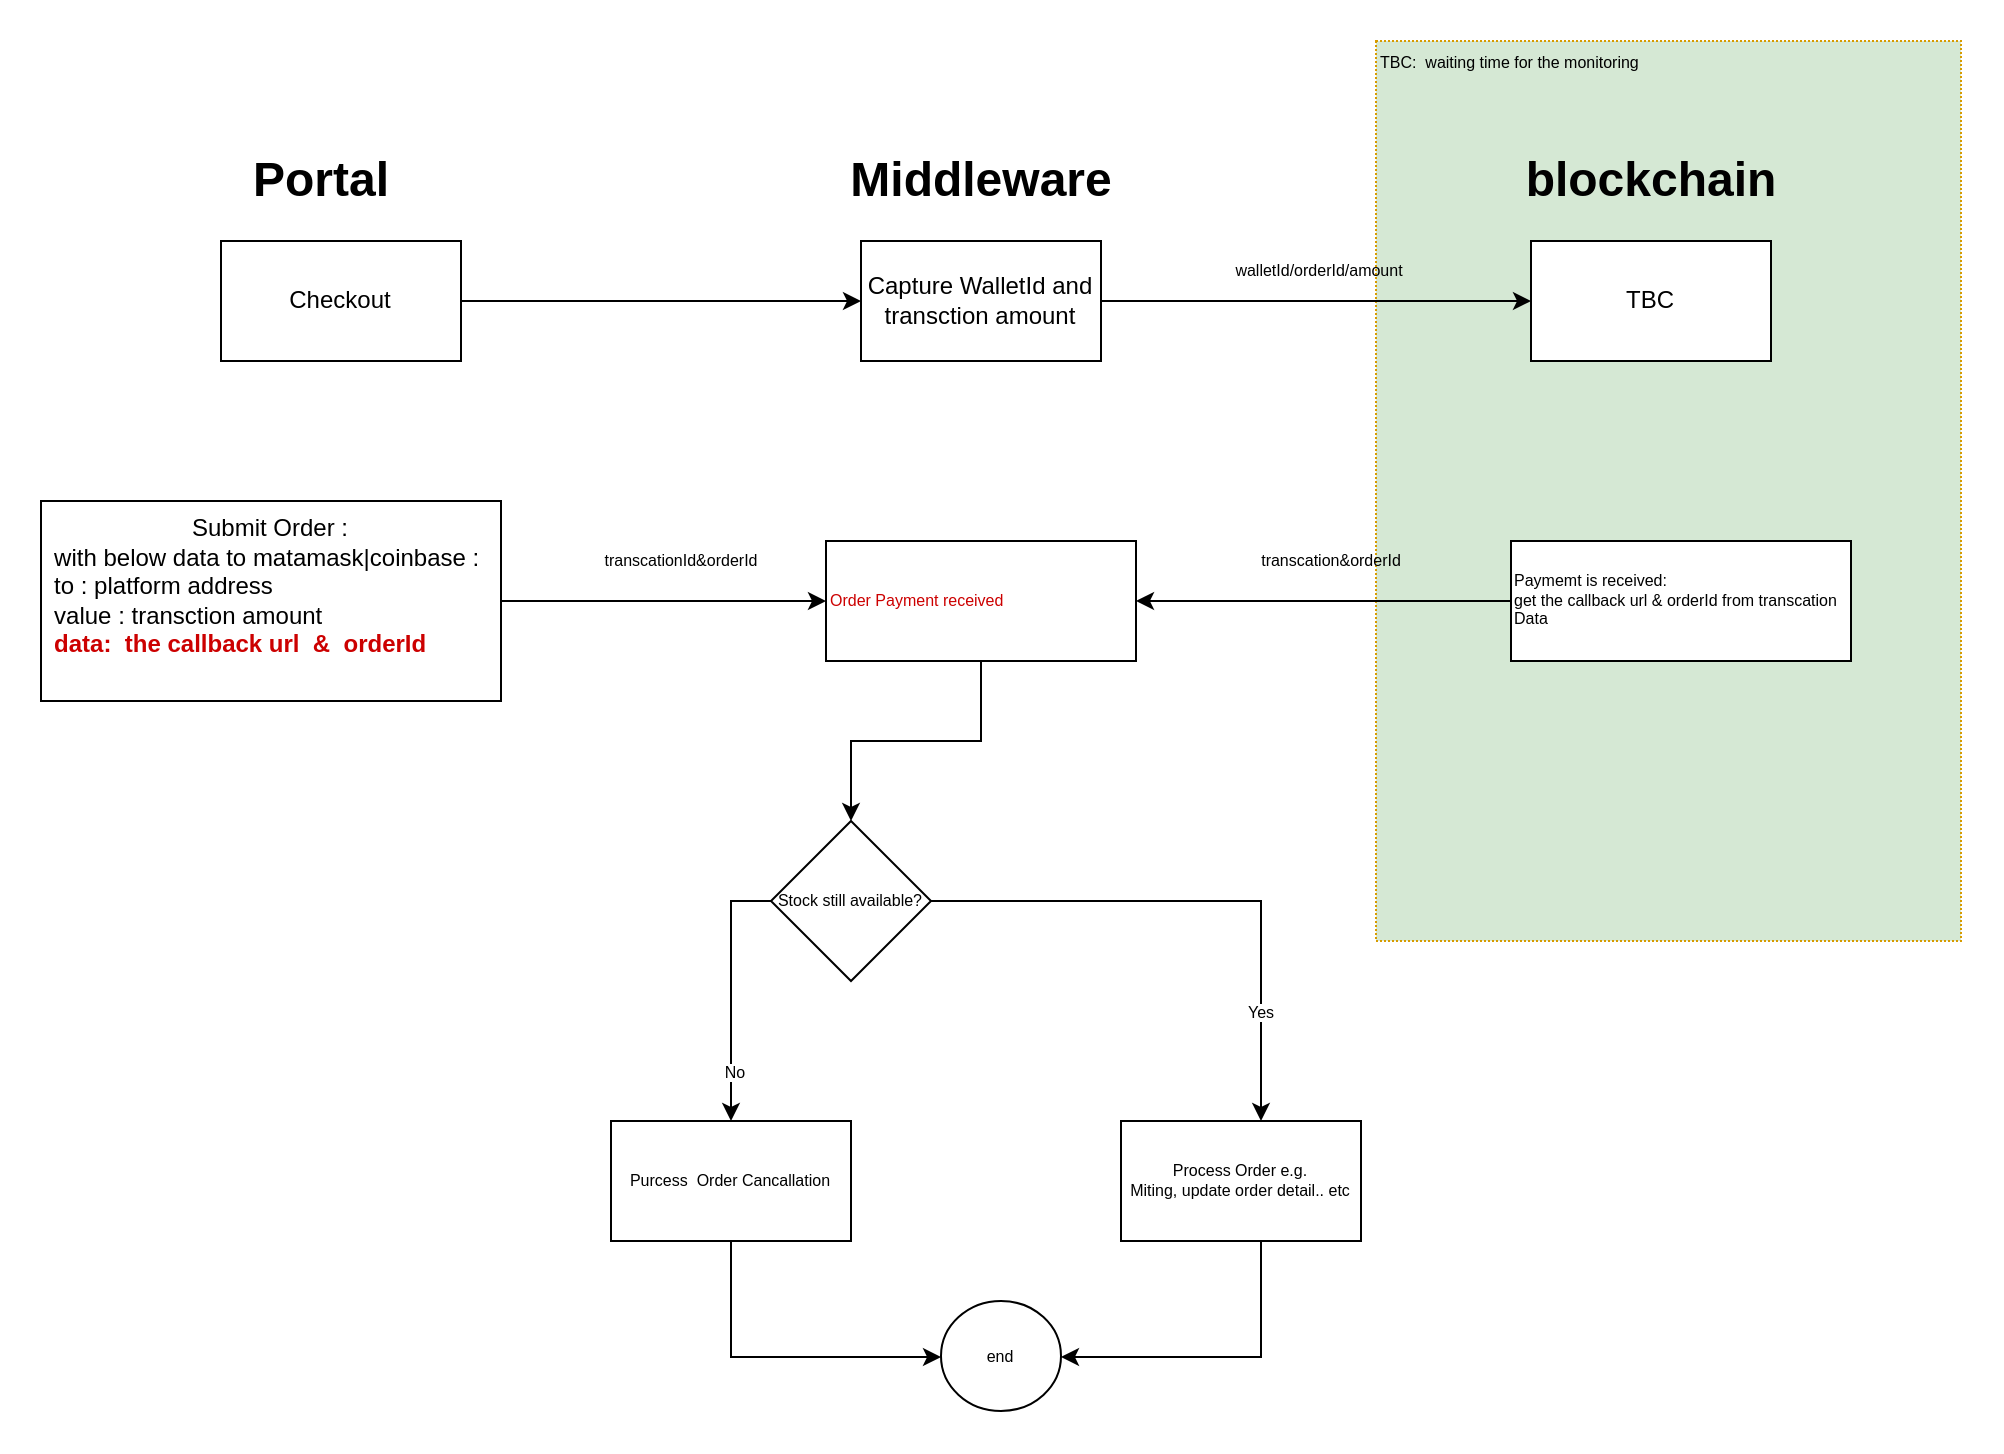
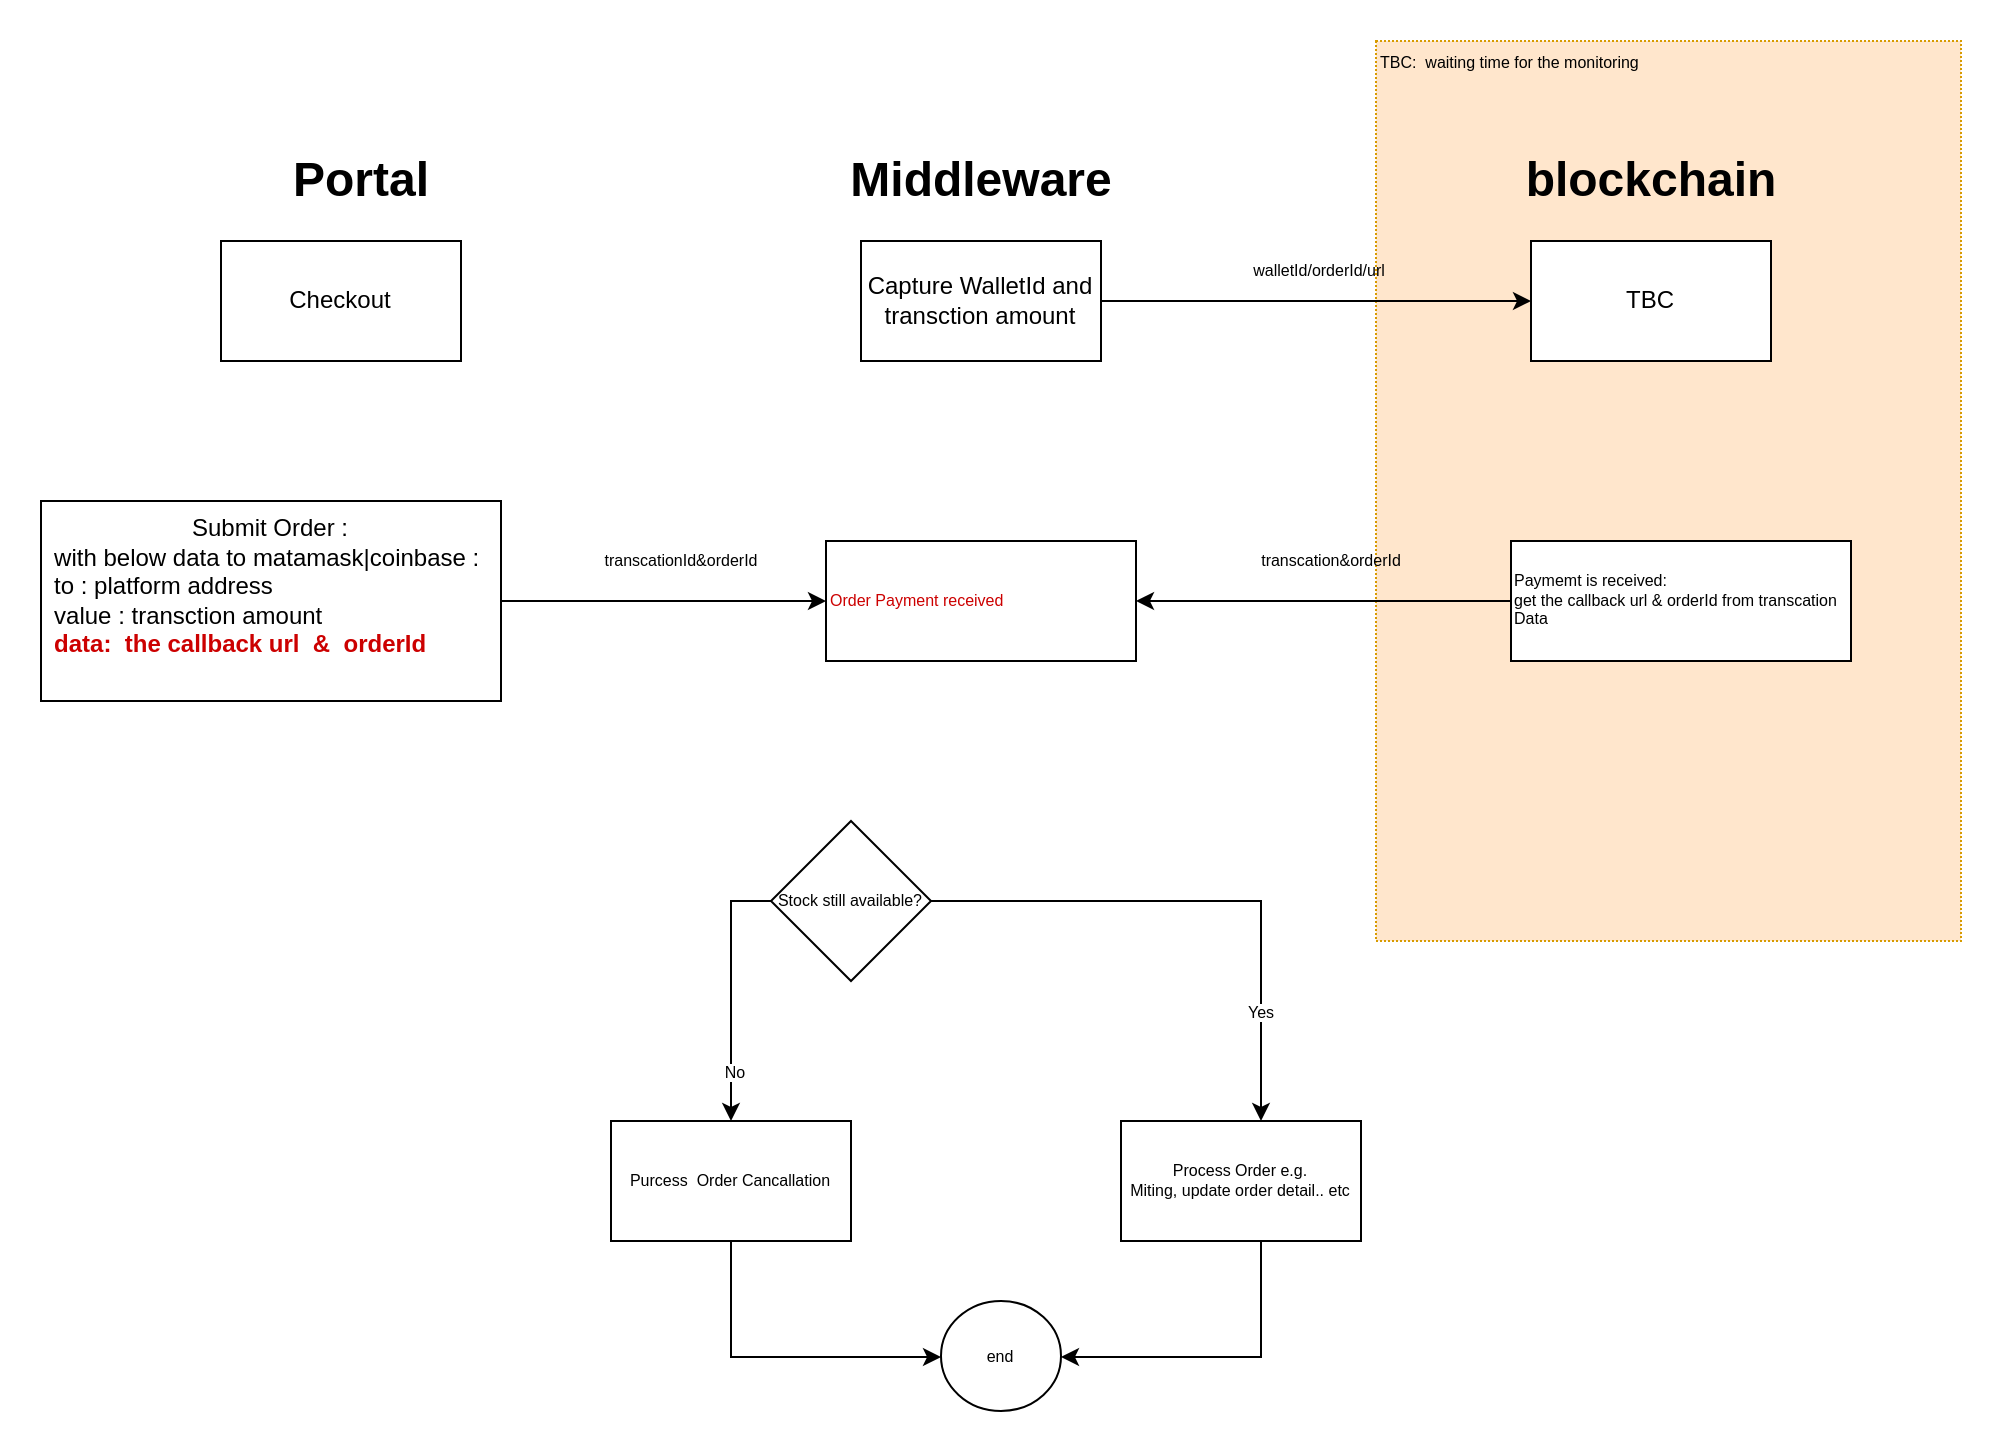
node "Portal": moved (321, 181) -> (361, 181)
node "walletId/orderId/amount": label "walletId/orderId/amount" -> "walletId/orderId/url"
edge "Checkout" -> "Capture WalletId and transction amount": removed
node "TBC: waiting time for the monitoring": fillcolor #d5e8d4 -> #ffe6cc
edge "Order Payment received" -> "Stock still available?": removed
